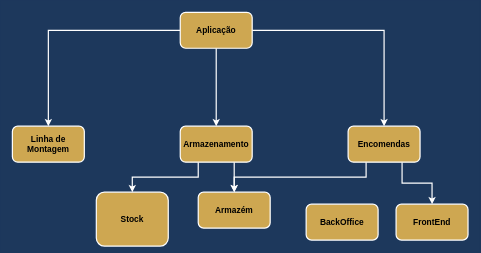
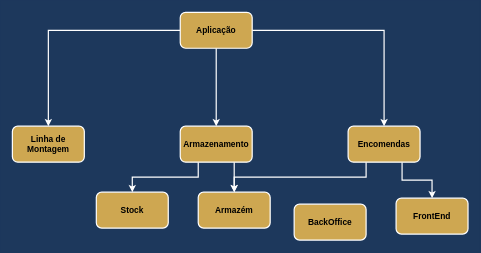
node "Stock": size 72x54 -> 72x36
node "BackOffice": moved (342, 222) -> (330, 222)
node "FrontEnd": moved (432, 222) -> (432, 216)
